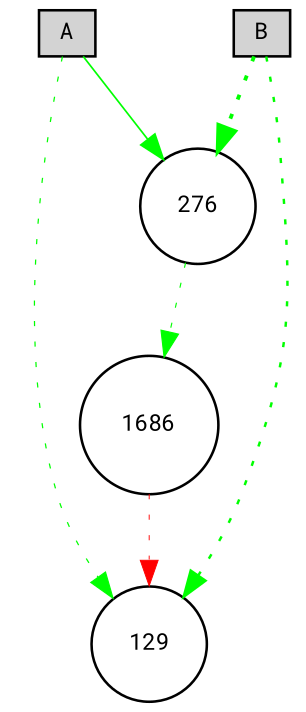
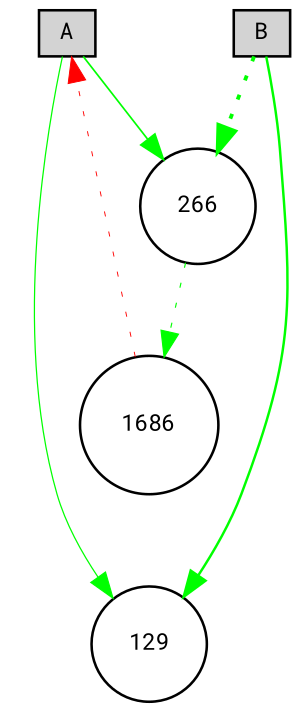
node "276": label "276" -> "266"
edge "A" -> "129": style dotted -> solid
edge "B" -> "129": style dotted -> solid
edge "1686" -> "129": now "1686" -> "A"
